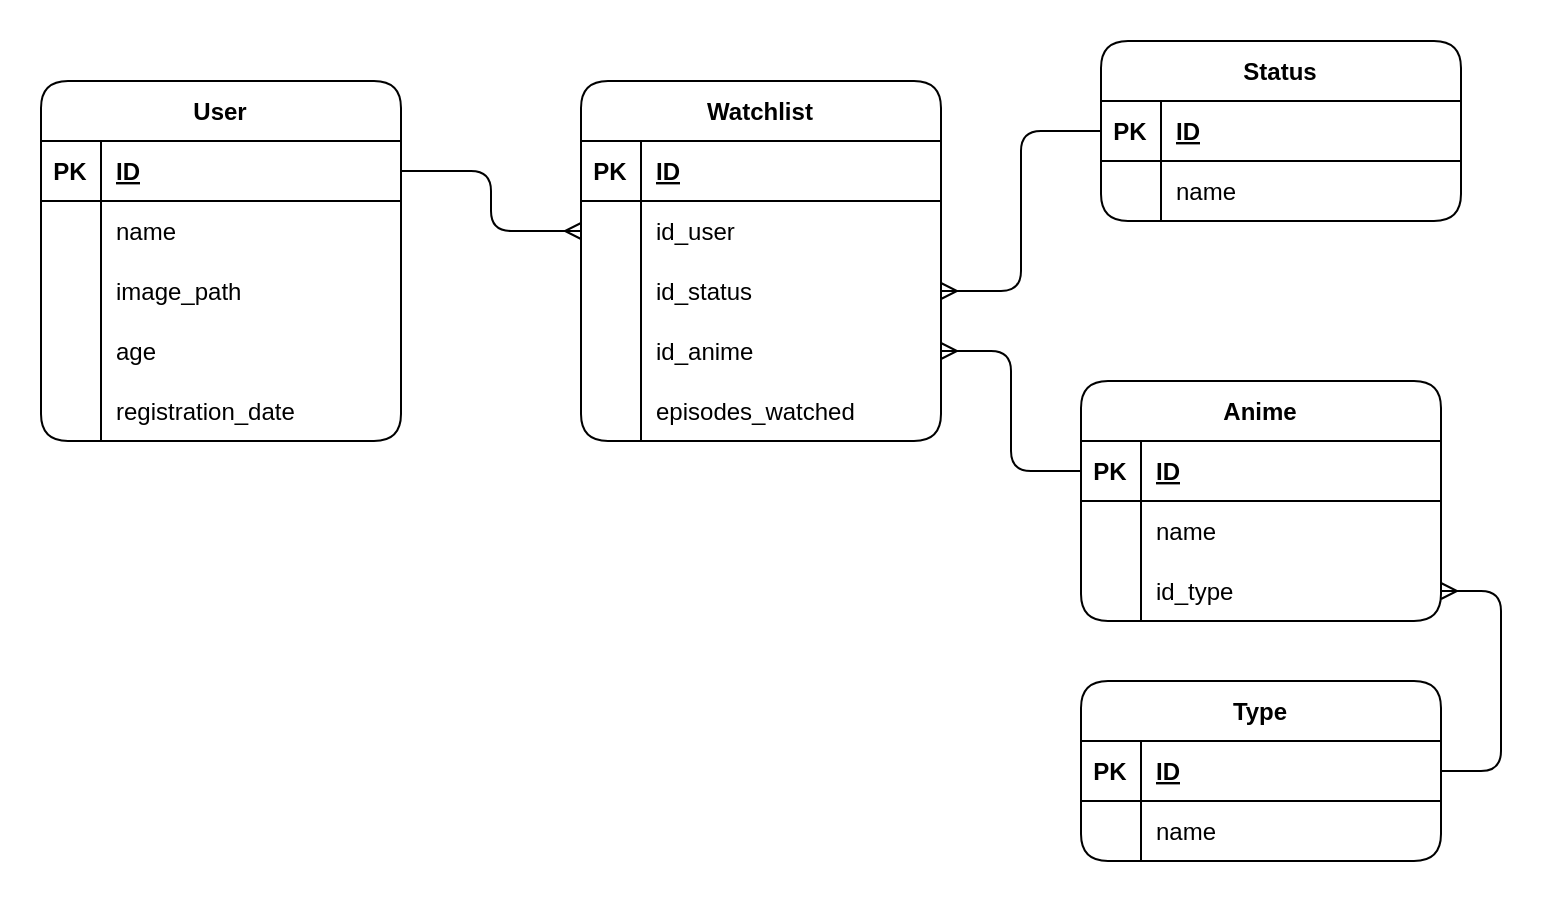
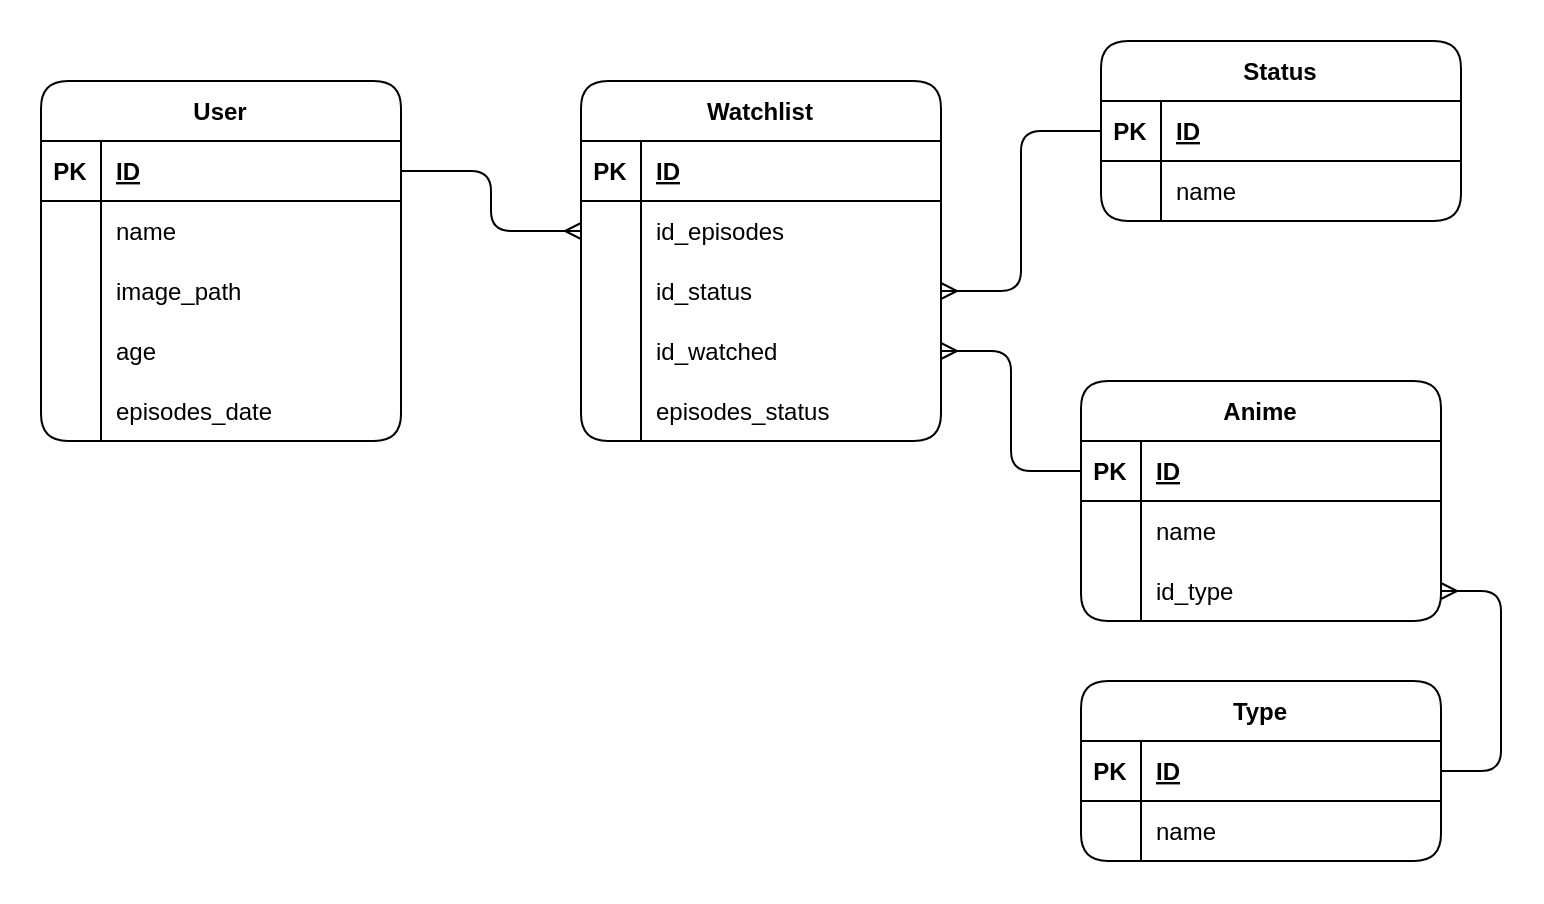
node "id_user": label "id_user" -> "id_episodes"
node "id_anime": label "id_anime" -> "id_watched"
node "registration_date": label "registration_date" -> "episodes_date"
node "episodes_watched": label "episodes_watched" -> "episodes_status"
